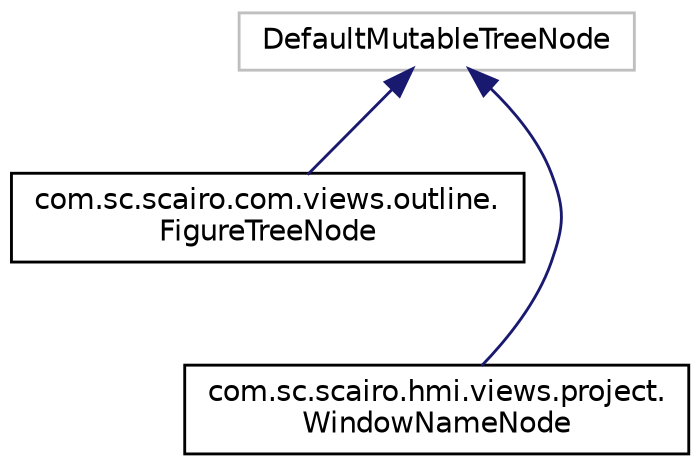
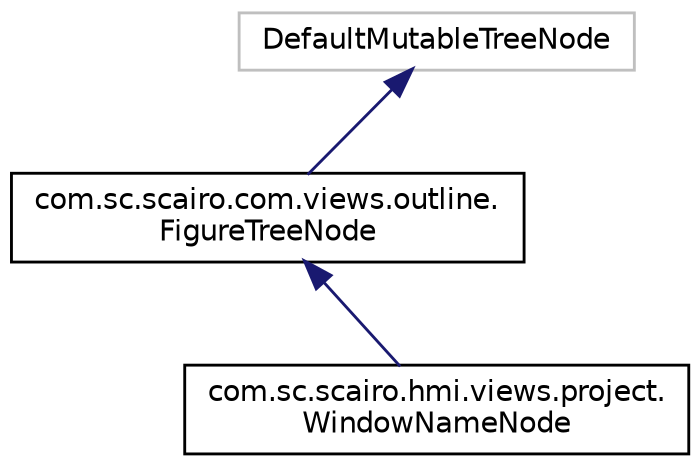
edge "com.sc.scairo.hmi.views.project. WindowNameNode" -> "DefaultMutableTreeNode": now "com.sc.scairo.hmi.views.project. WindowNameNode" -> "com.sc.scairo.com.views.outline. FigureTreeNode"
